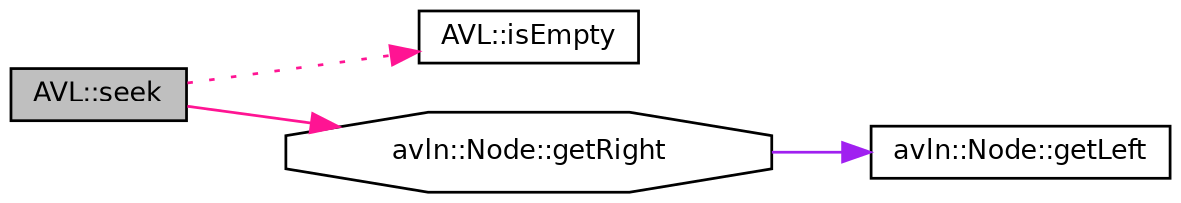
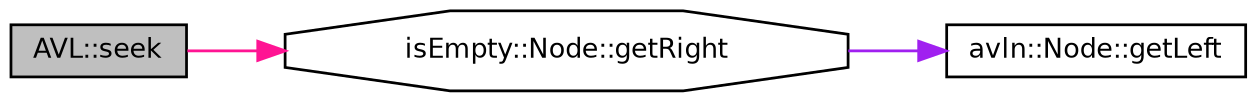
node "AVL::isEmpty": removed
node "avln::Node::getRight": label "avln::Node::getRight" -> "isEmpty::Node::getRight"
